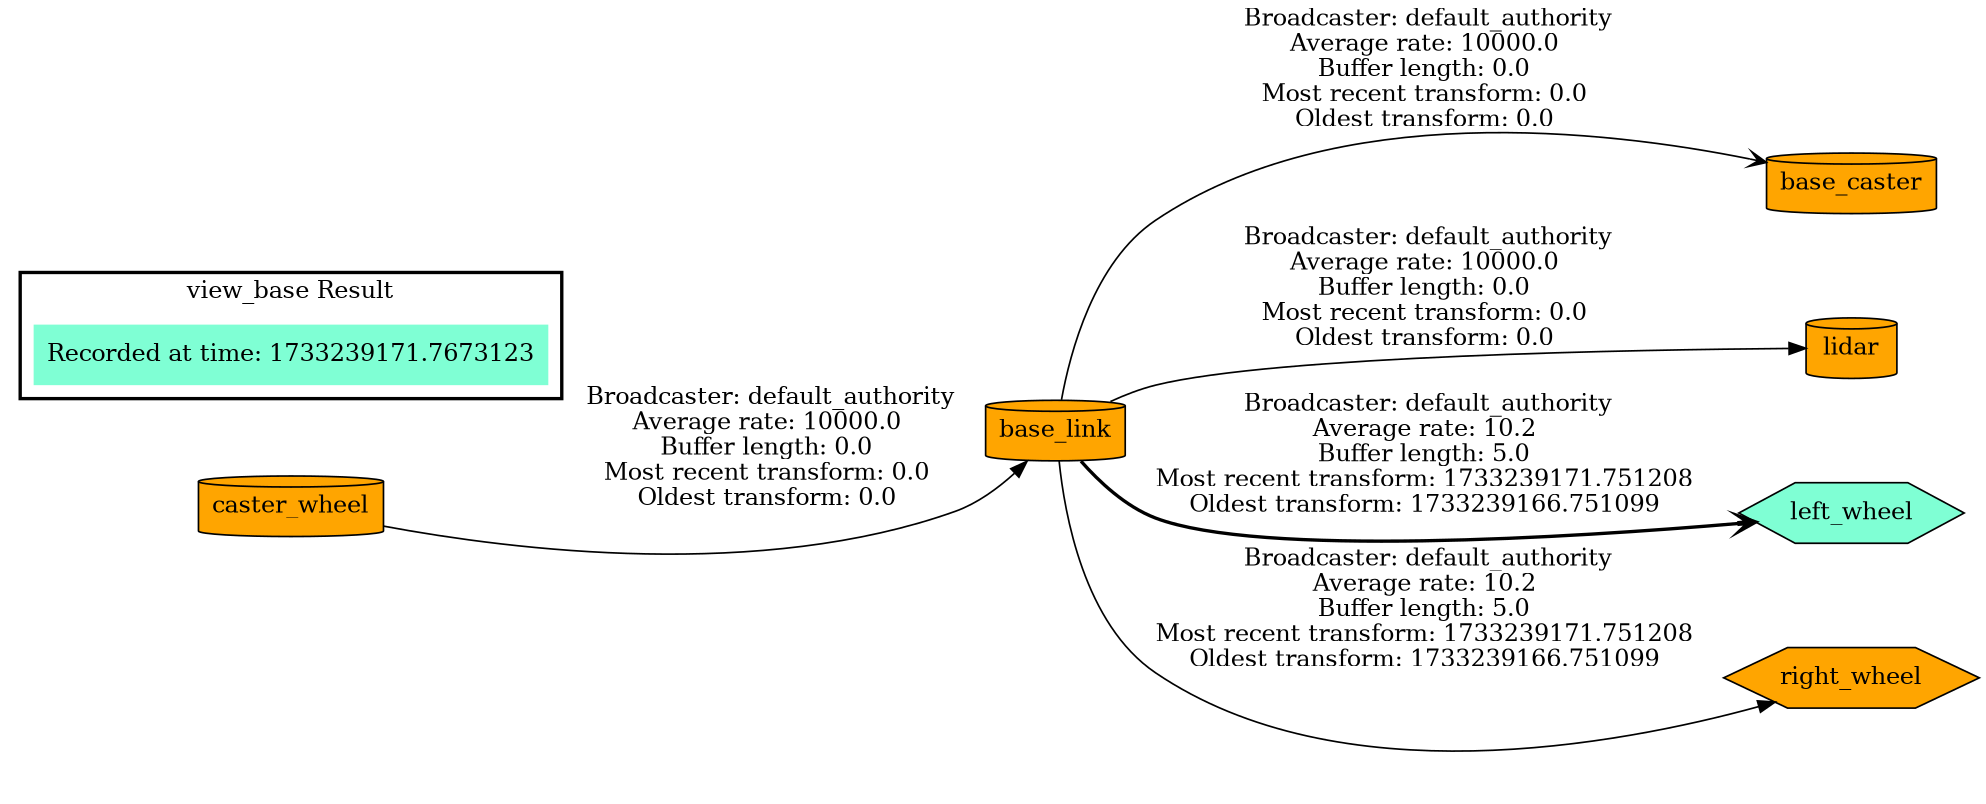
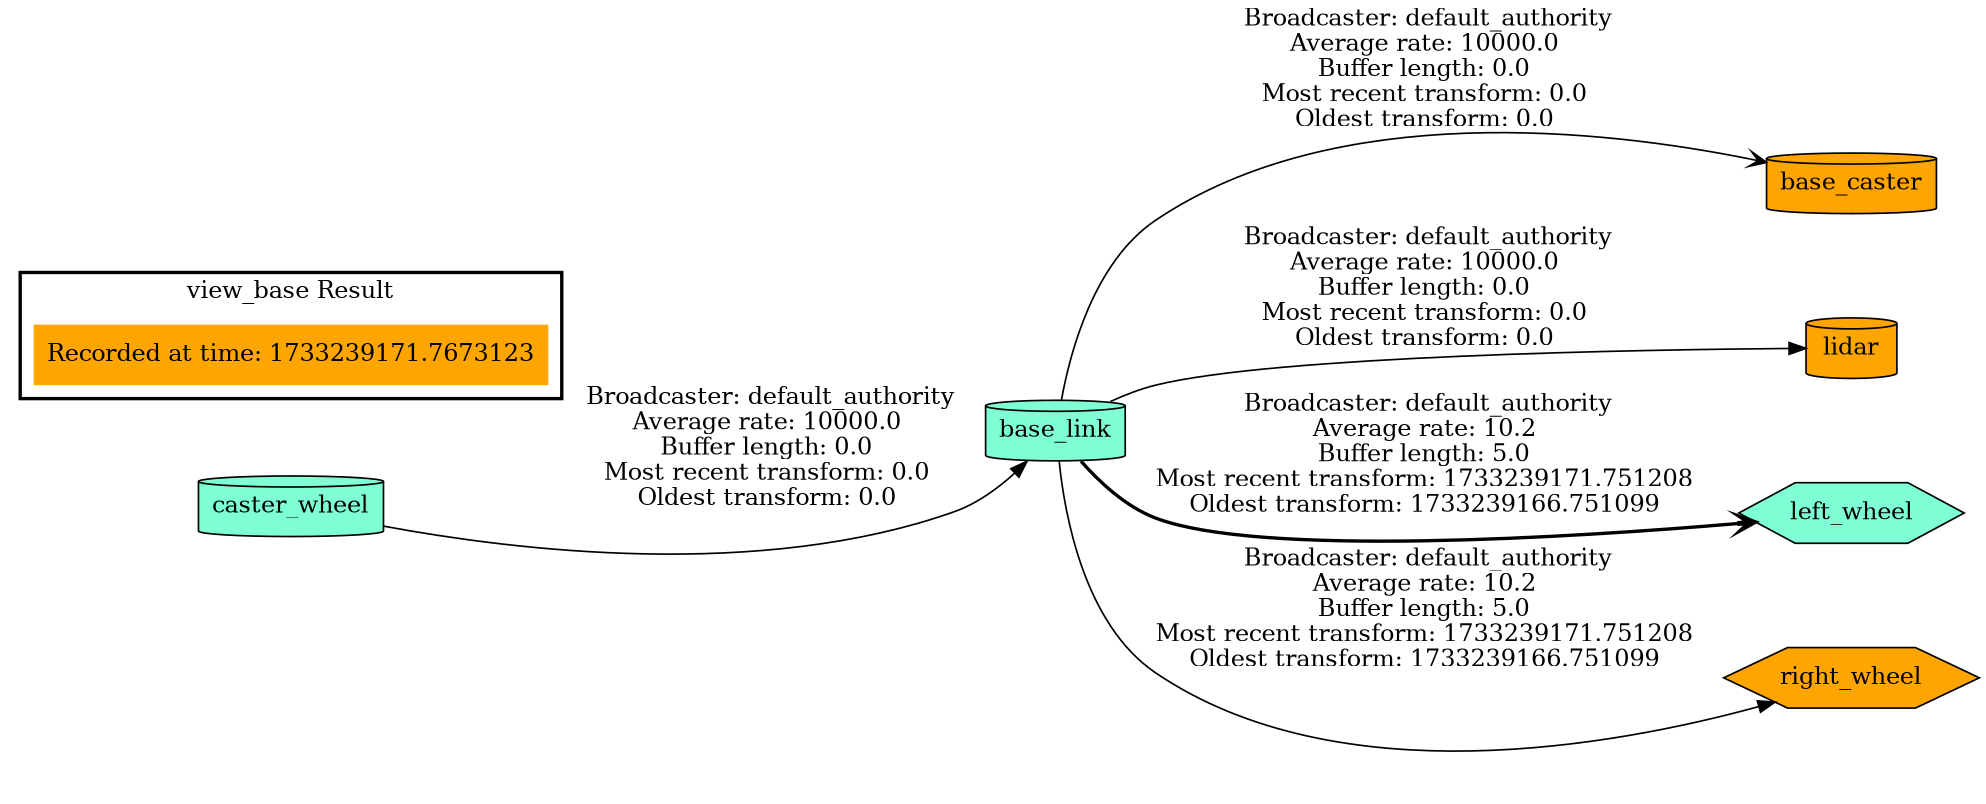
node "Recorded at time: 1733239171.7673123": fillcolor aquamarine -> orange
node "base_link": fillcolor orange -> aquamarine
node "caster_wheel": fillcolor orange -> aquamarine
